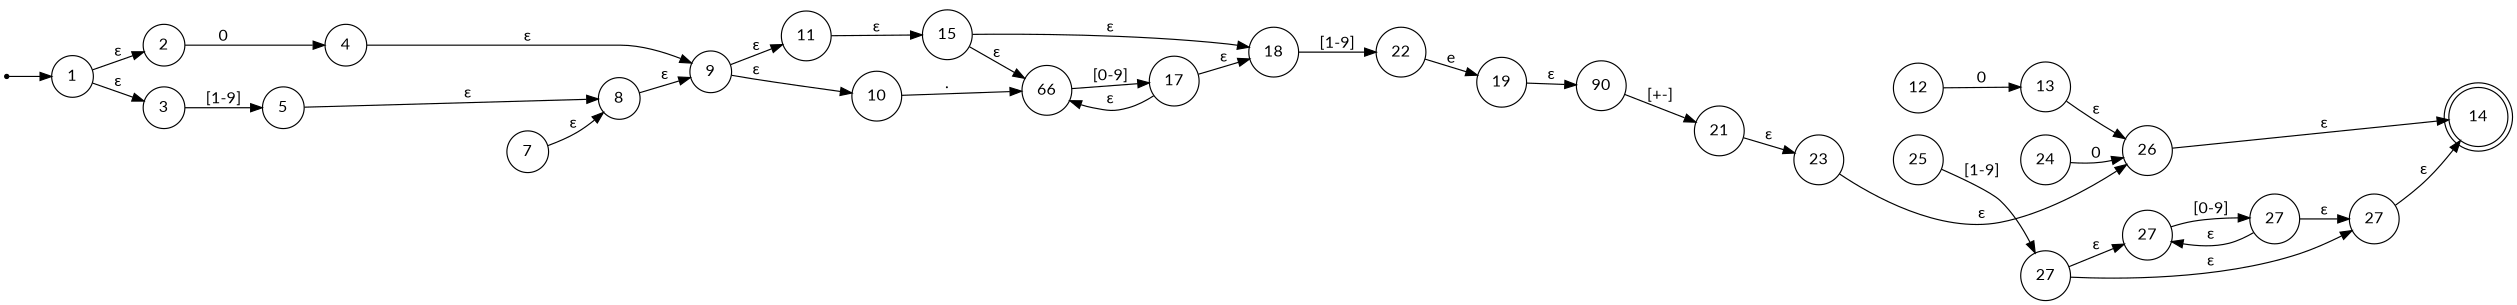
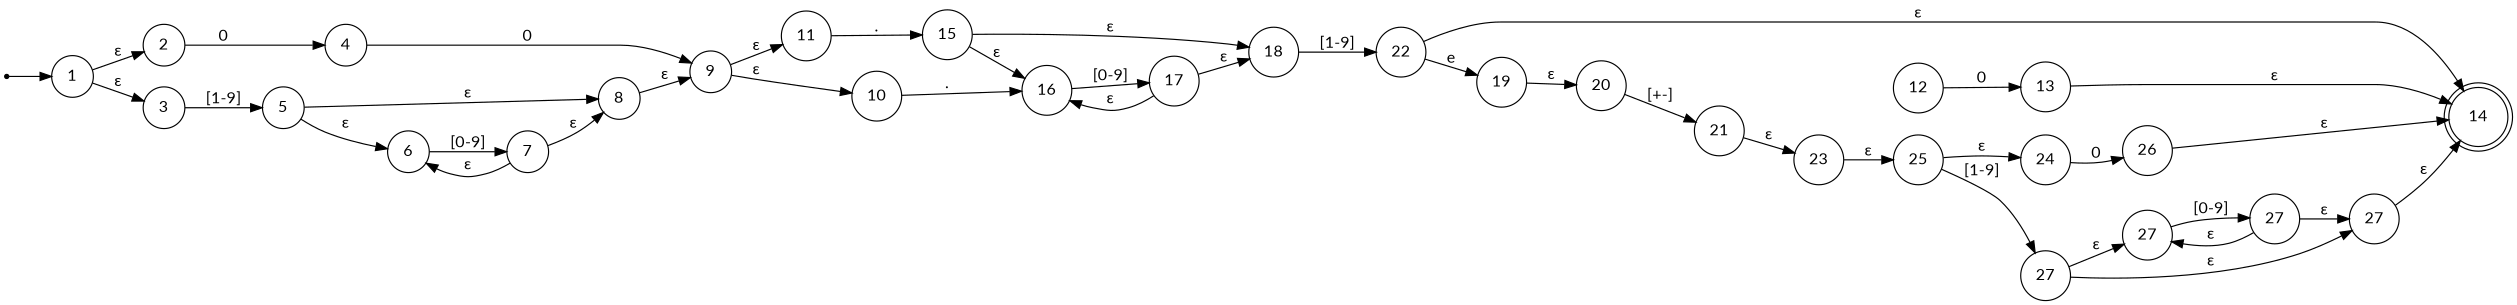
edge "22" -> "14": added, label "ε"
edge "11" -> "15": label "ε" -> "."
edge "4" -> "9": label "ε" -> "0"
node "90": label "90" -> "20"
node "66": label "66" -> "16"
edge "13" -> "26": now "13" -> "14"
node "6": added
edge "25" -> "24": added, label "ε"
edge "23" -> "26": now "23" -> "25"
